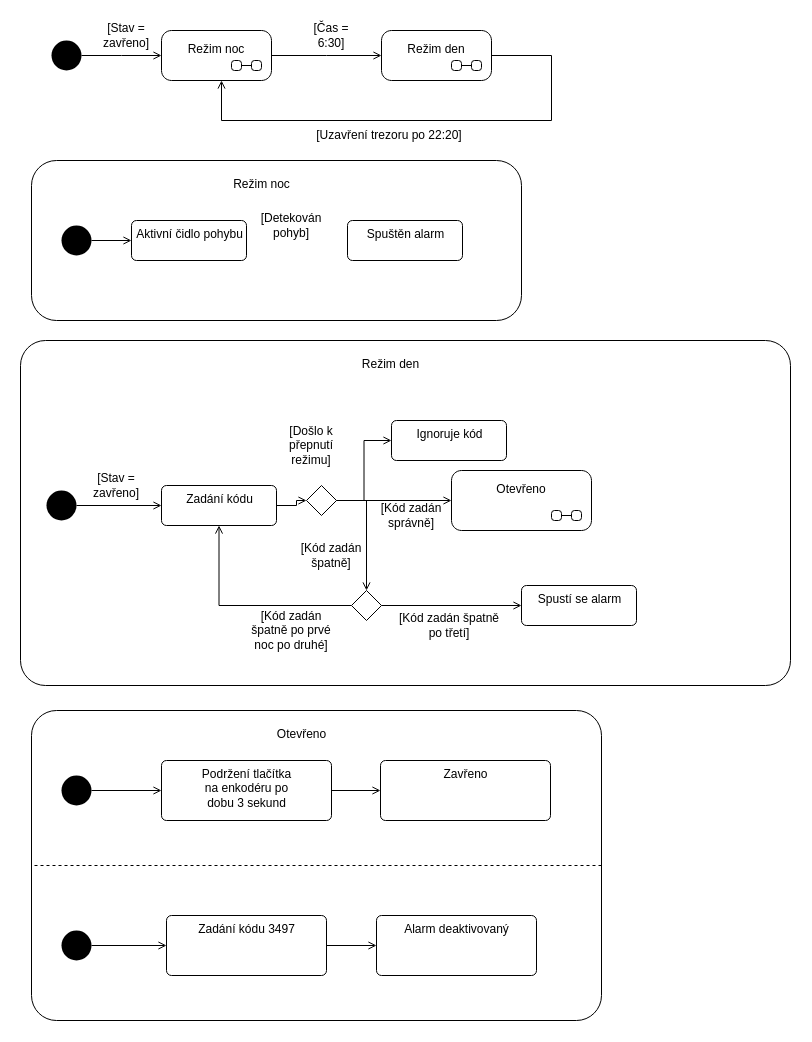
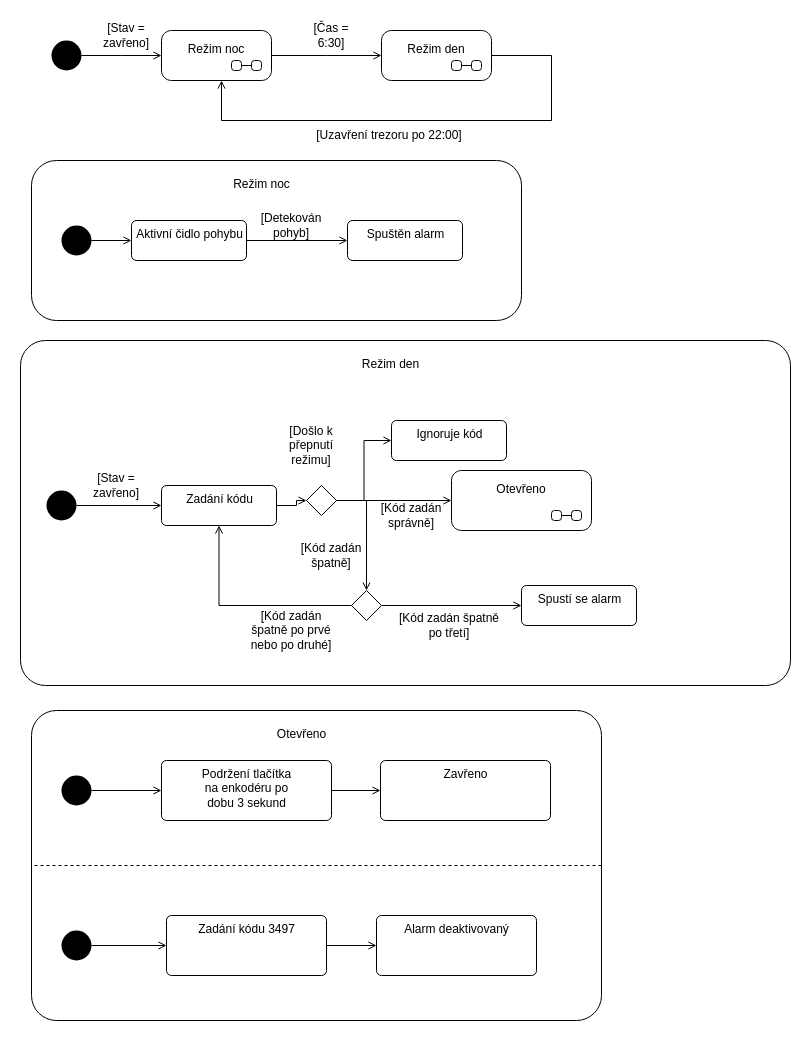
node "[Uzavření trezoru po 22:20]": label "[Uzavření trezoru po 22:20]" -> "[Uzavření trezoru po 22:00]"
edge "Aktivní čidlo pohybu" -> "Spuštěn alarm": added
node "[Kód zadán špatně po prvé noc po druhé]": label "[Kód zadán špatně po prvé noc po druhé]" -> "[Kód zadán špatně po prvé nebo po druhé]"
